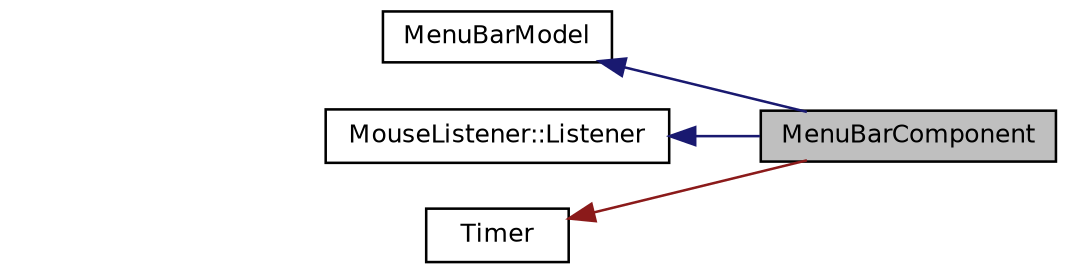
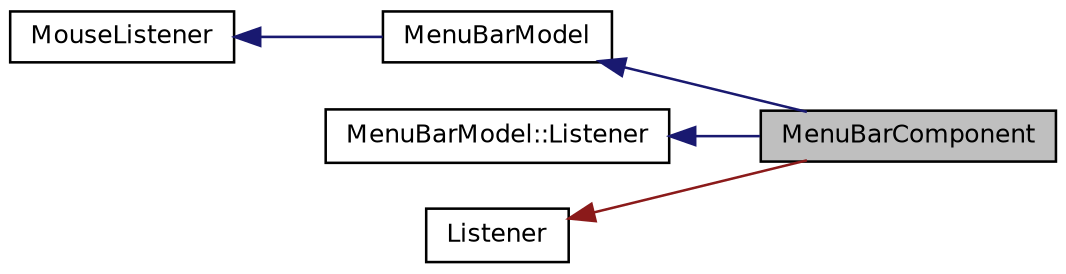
node "MouseListener": added
node "MouseListener::Listener": label "MouseListener::Listener" -> "MenuBarModel::Listener"
node "Timer": label "Timer" -> "Listener"
